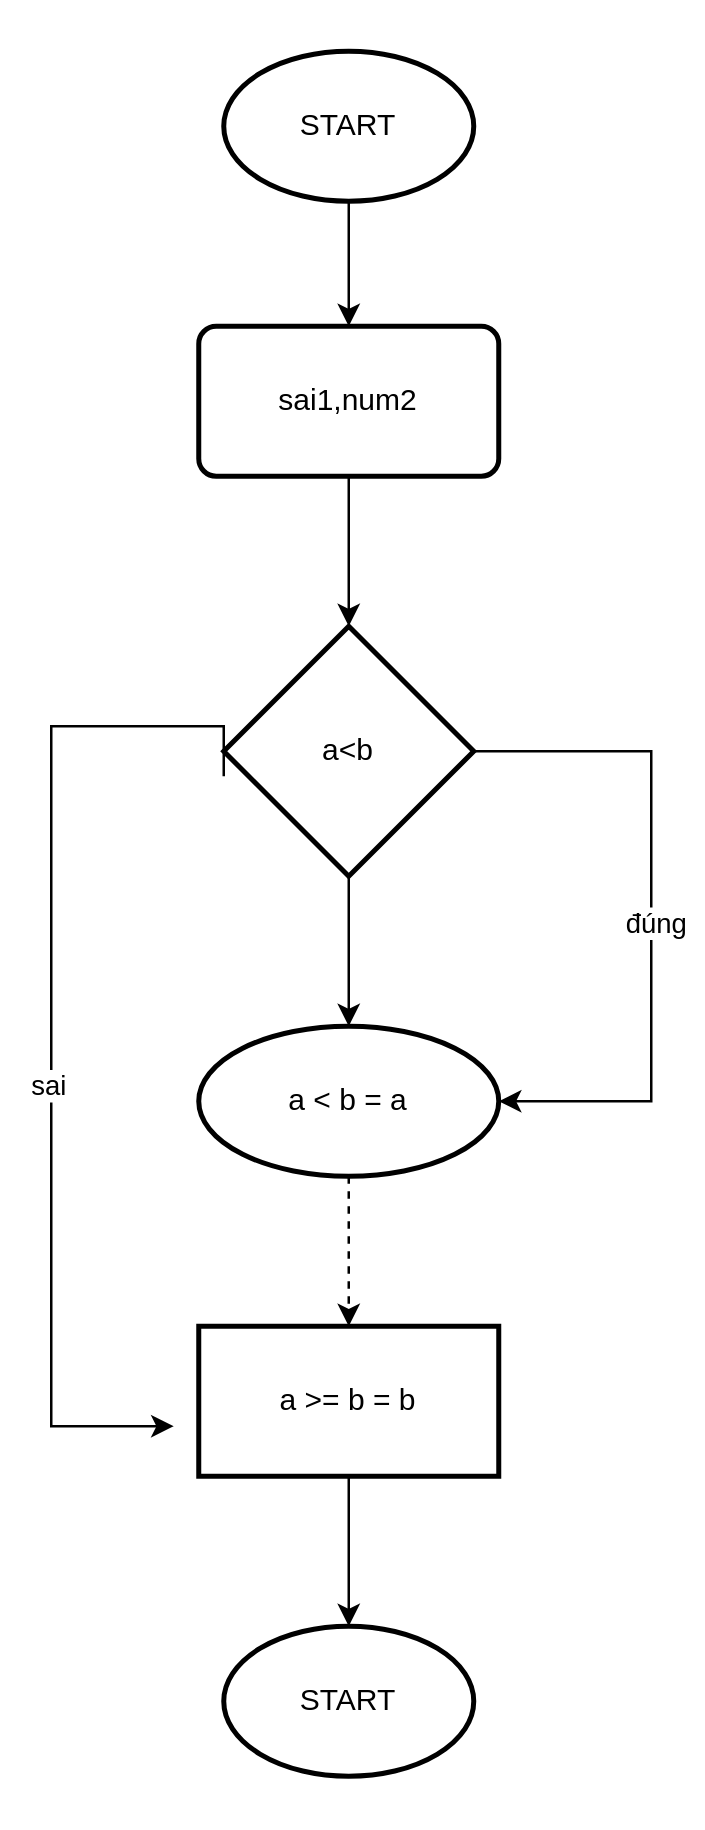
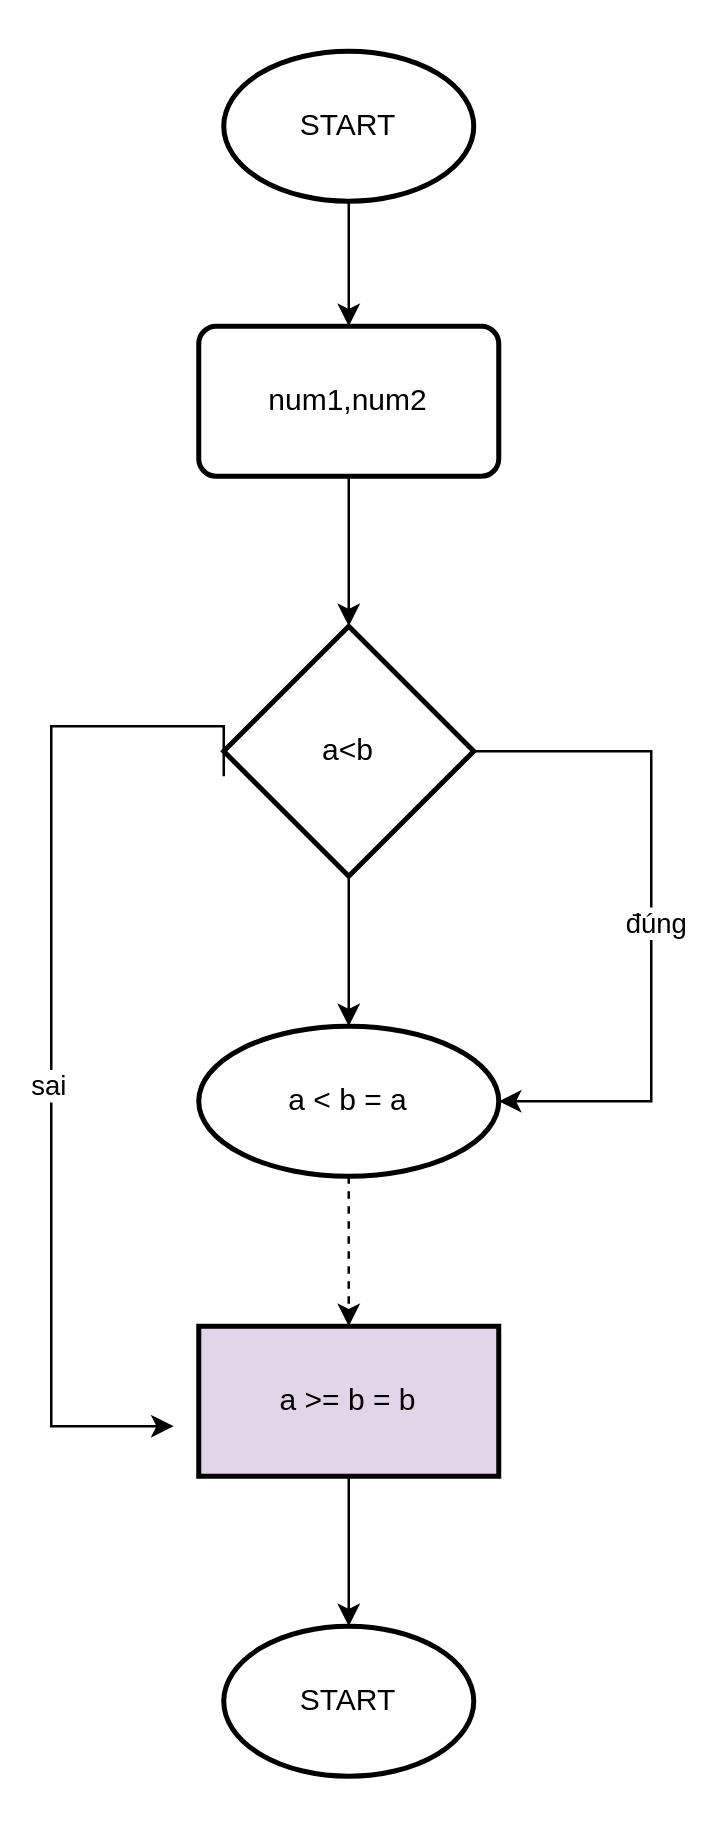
node "sai1,num2": label "sai1,num2" -> "num1,num2"
node "a >= b = b": fillcolor #ffffff -> #e1d5e7
